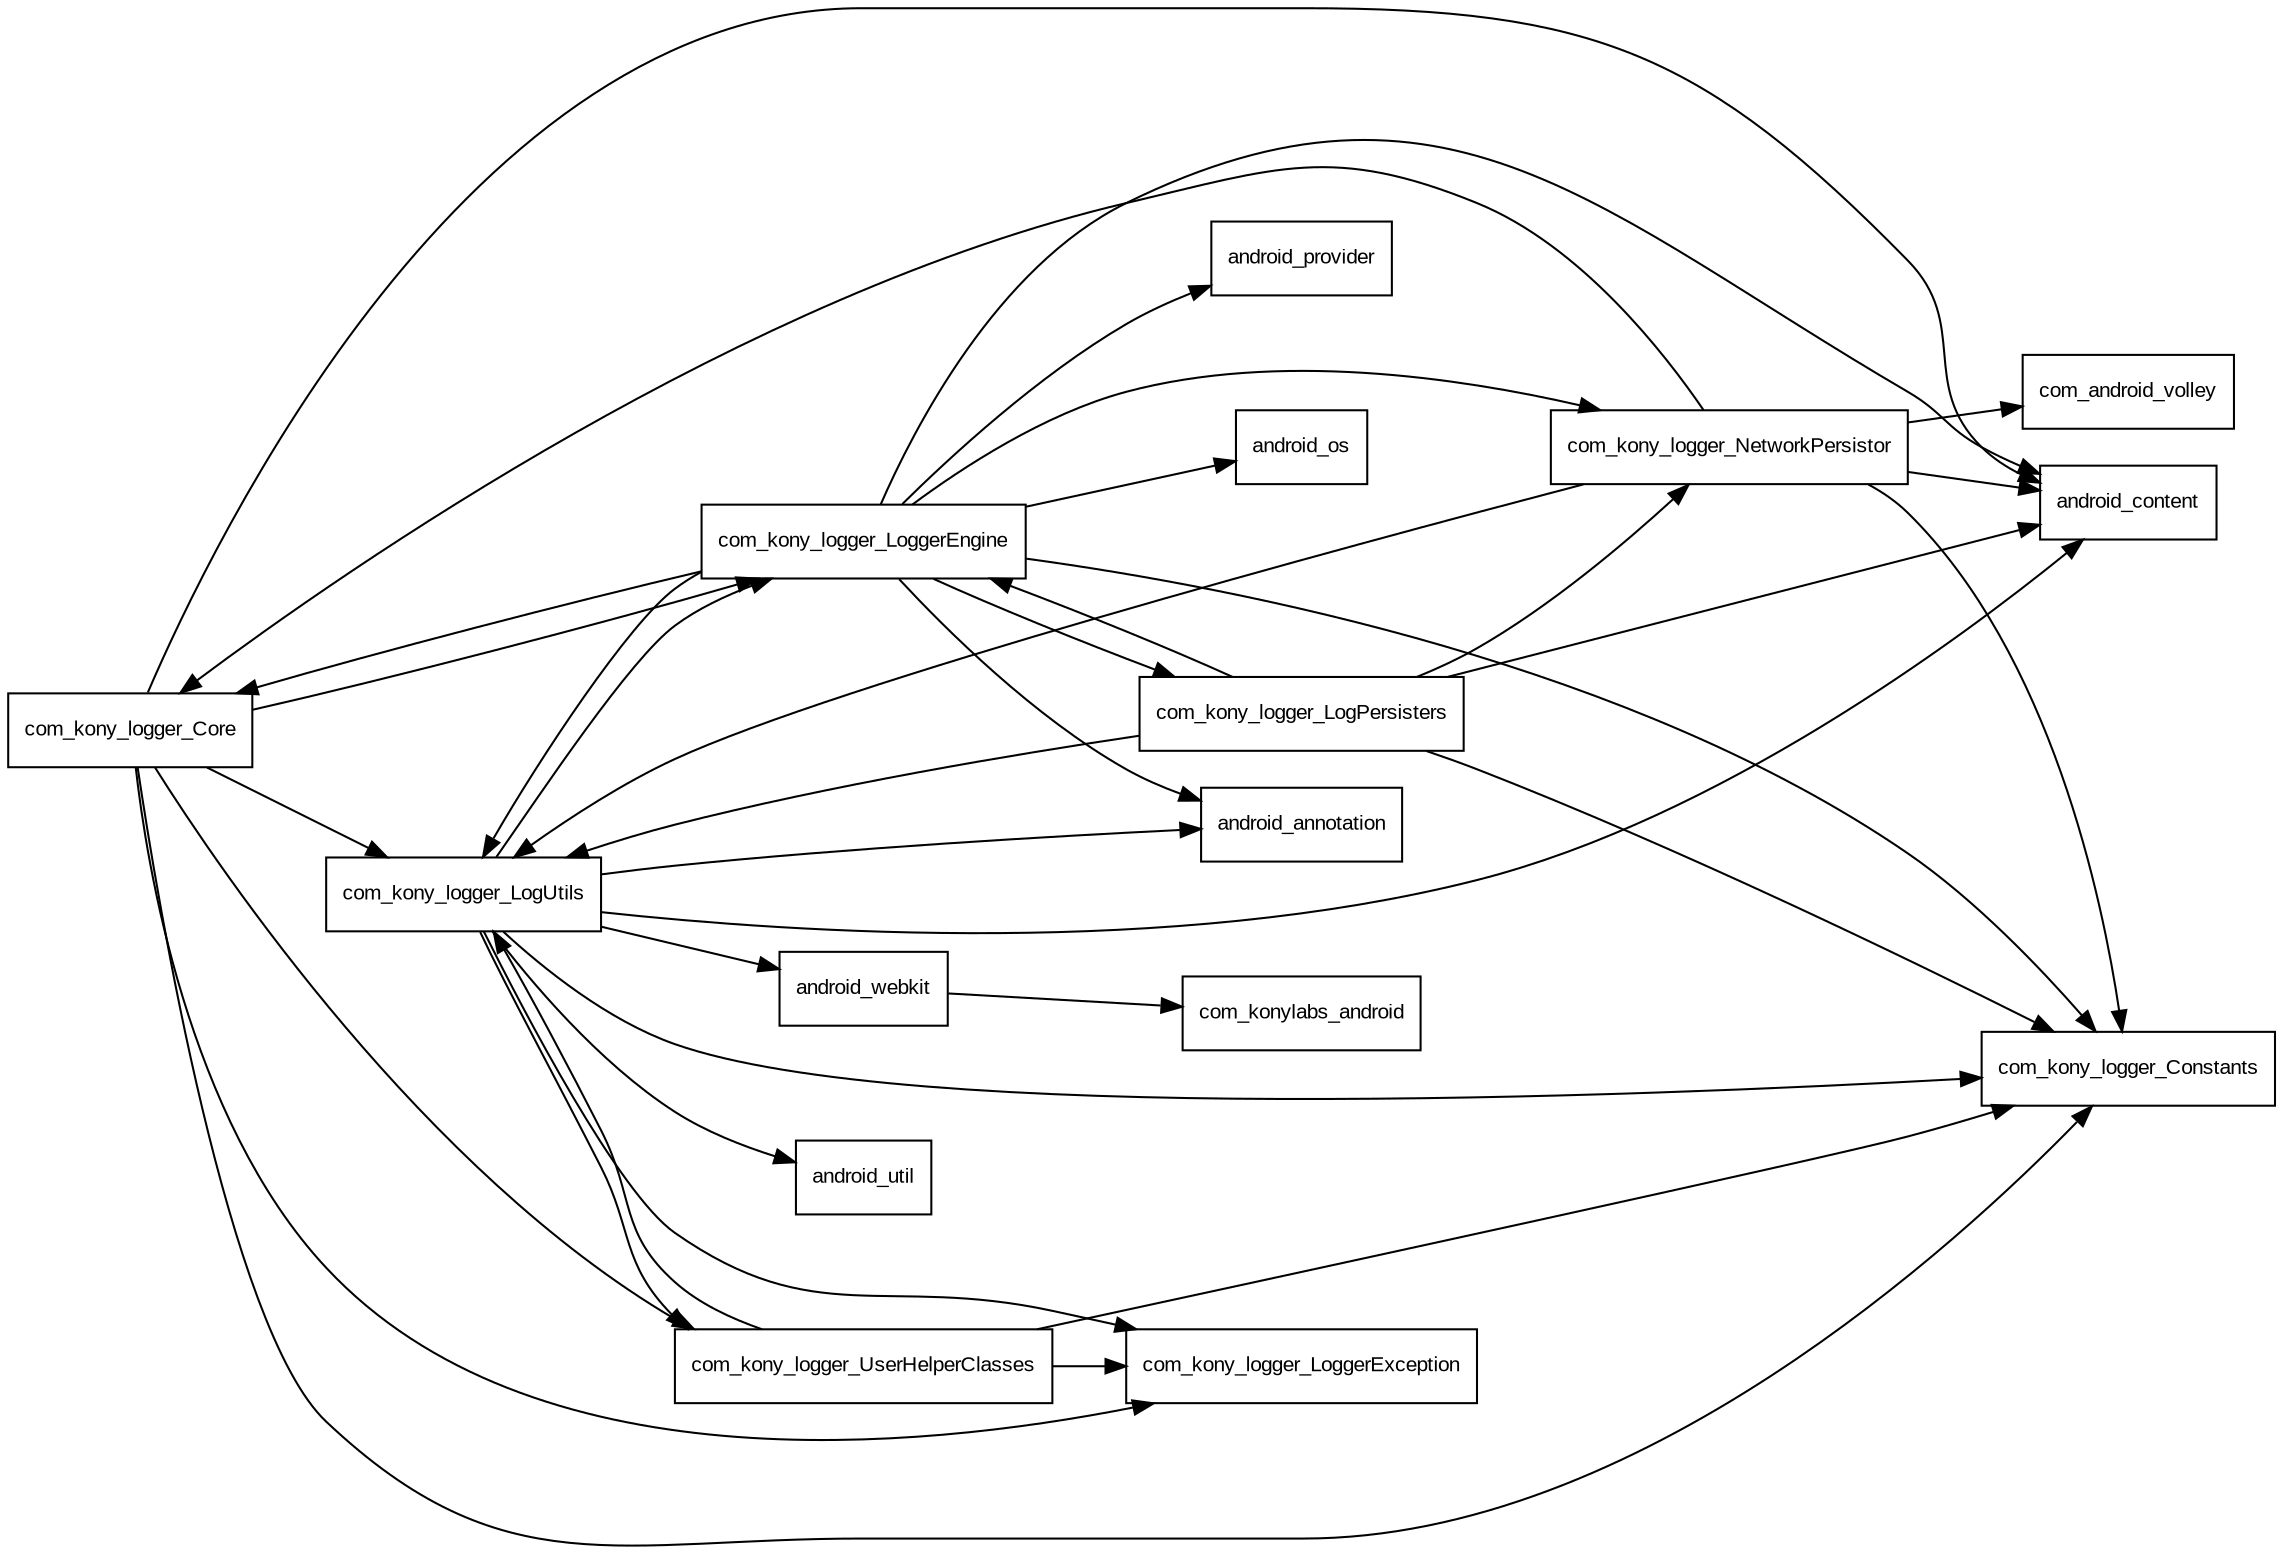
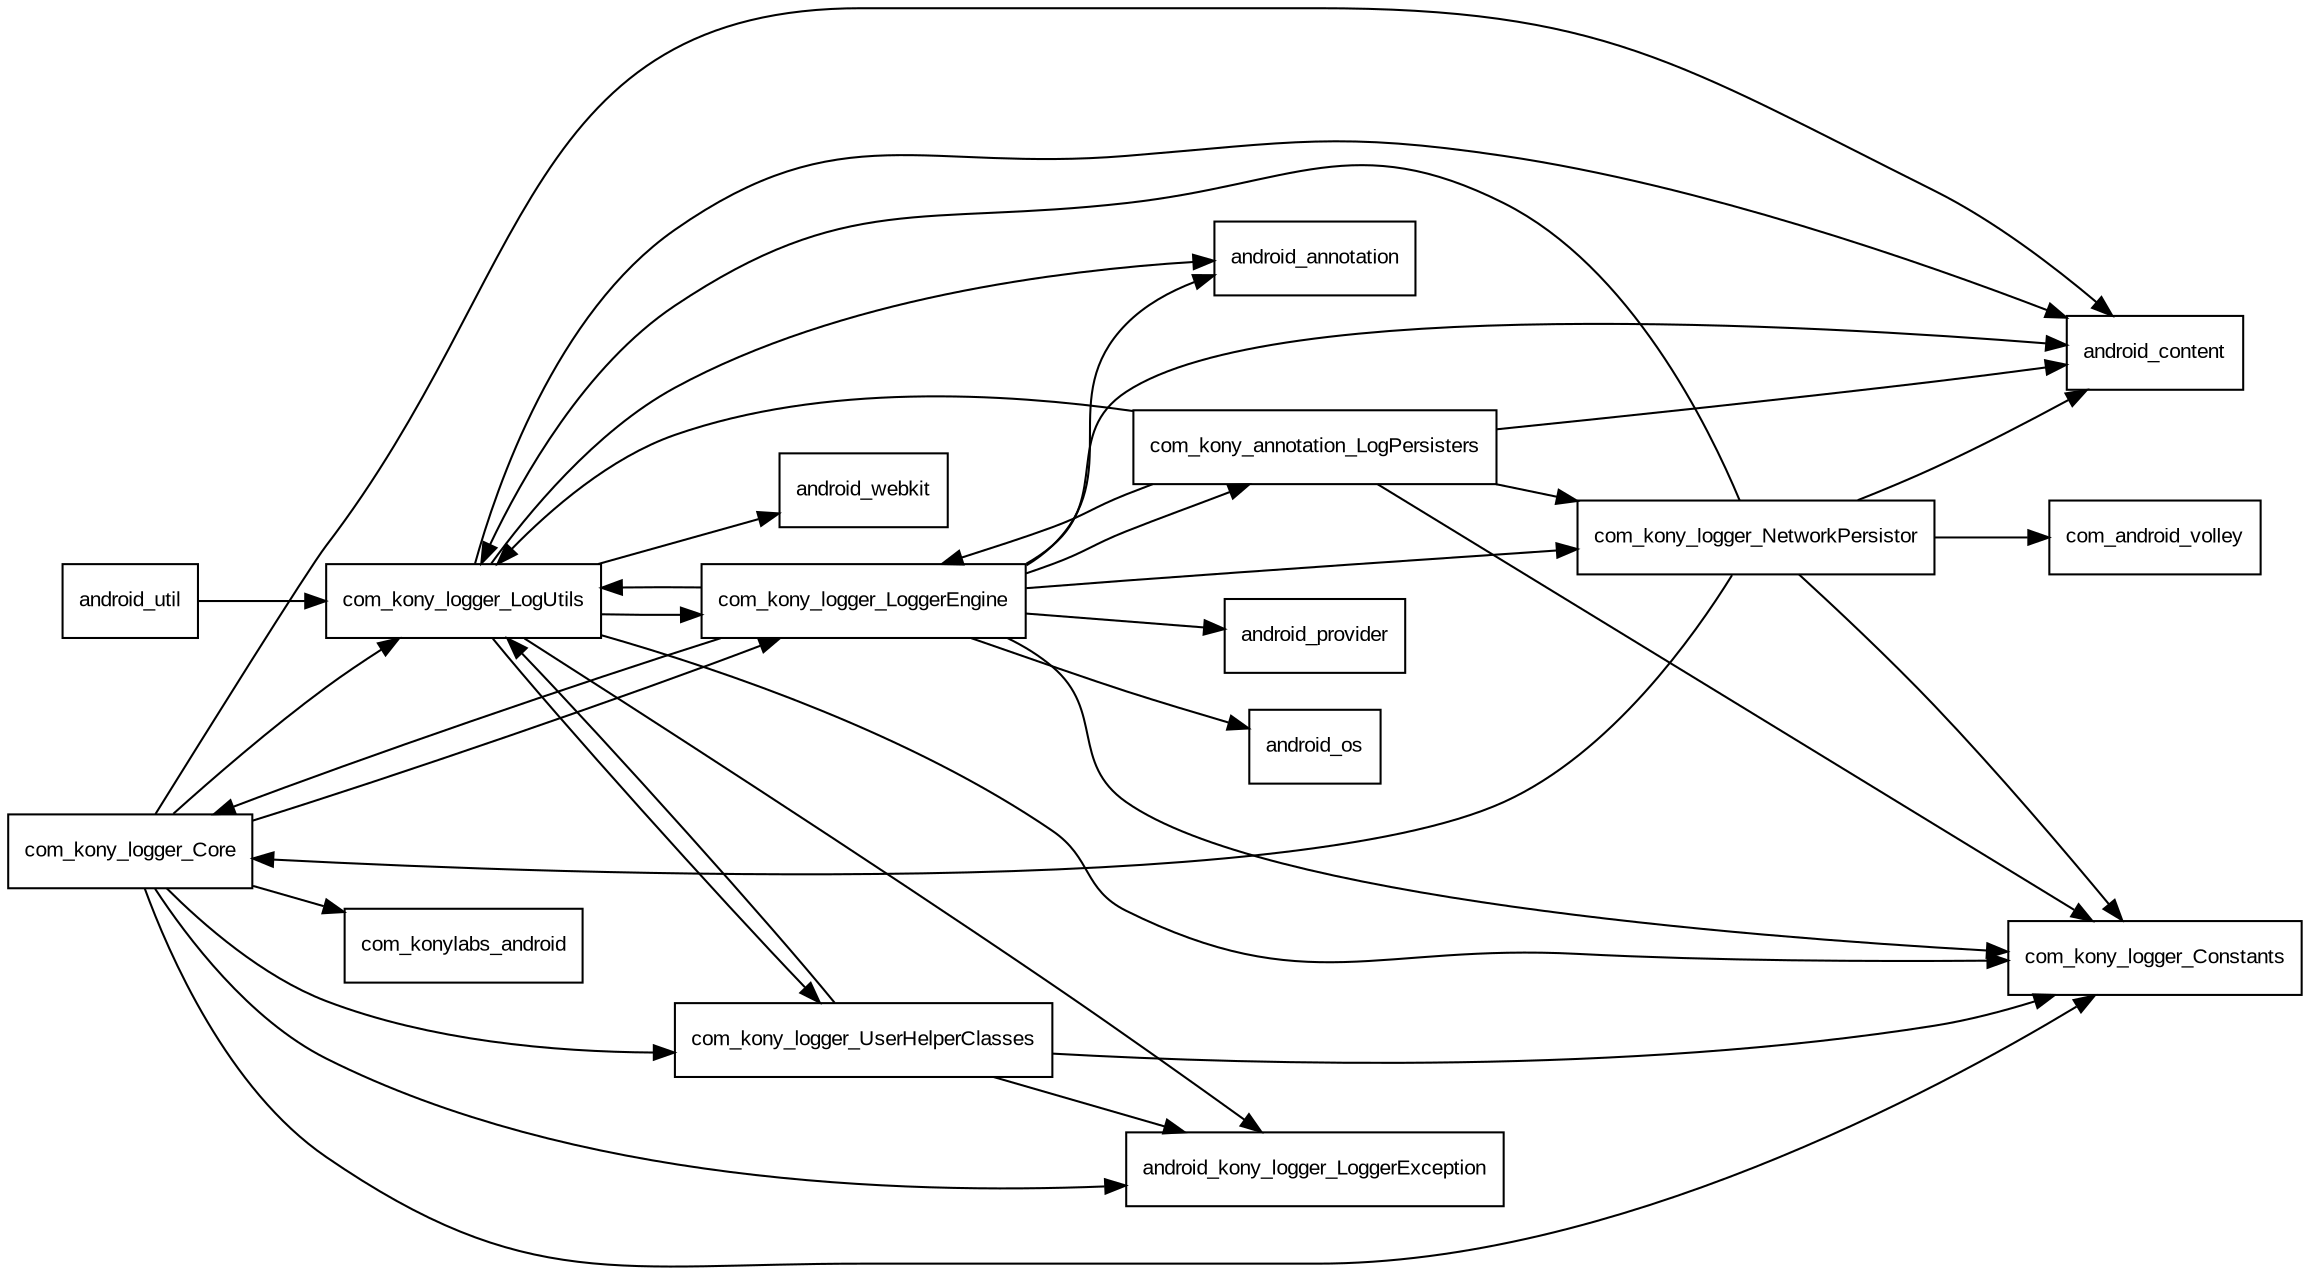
node "com_kony_logger_LogPersisters": label "com_kony_logger_LogPersisters" -> "com_kony_annotation_LogPersisters"
edge "android_webkit" -> "com_konylabs_android": now "com_kony_logger_Core" -> "com_konylabs_android"
edge "com_kony_logger_LogUtils" -> "android_util": reversed
node "com_kony_logger_LoggerException": label "com_kony_logger_LoggerException" -> "android_kony_logger_LoggerException"
